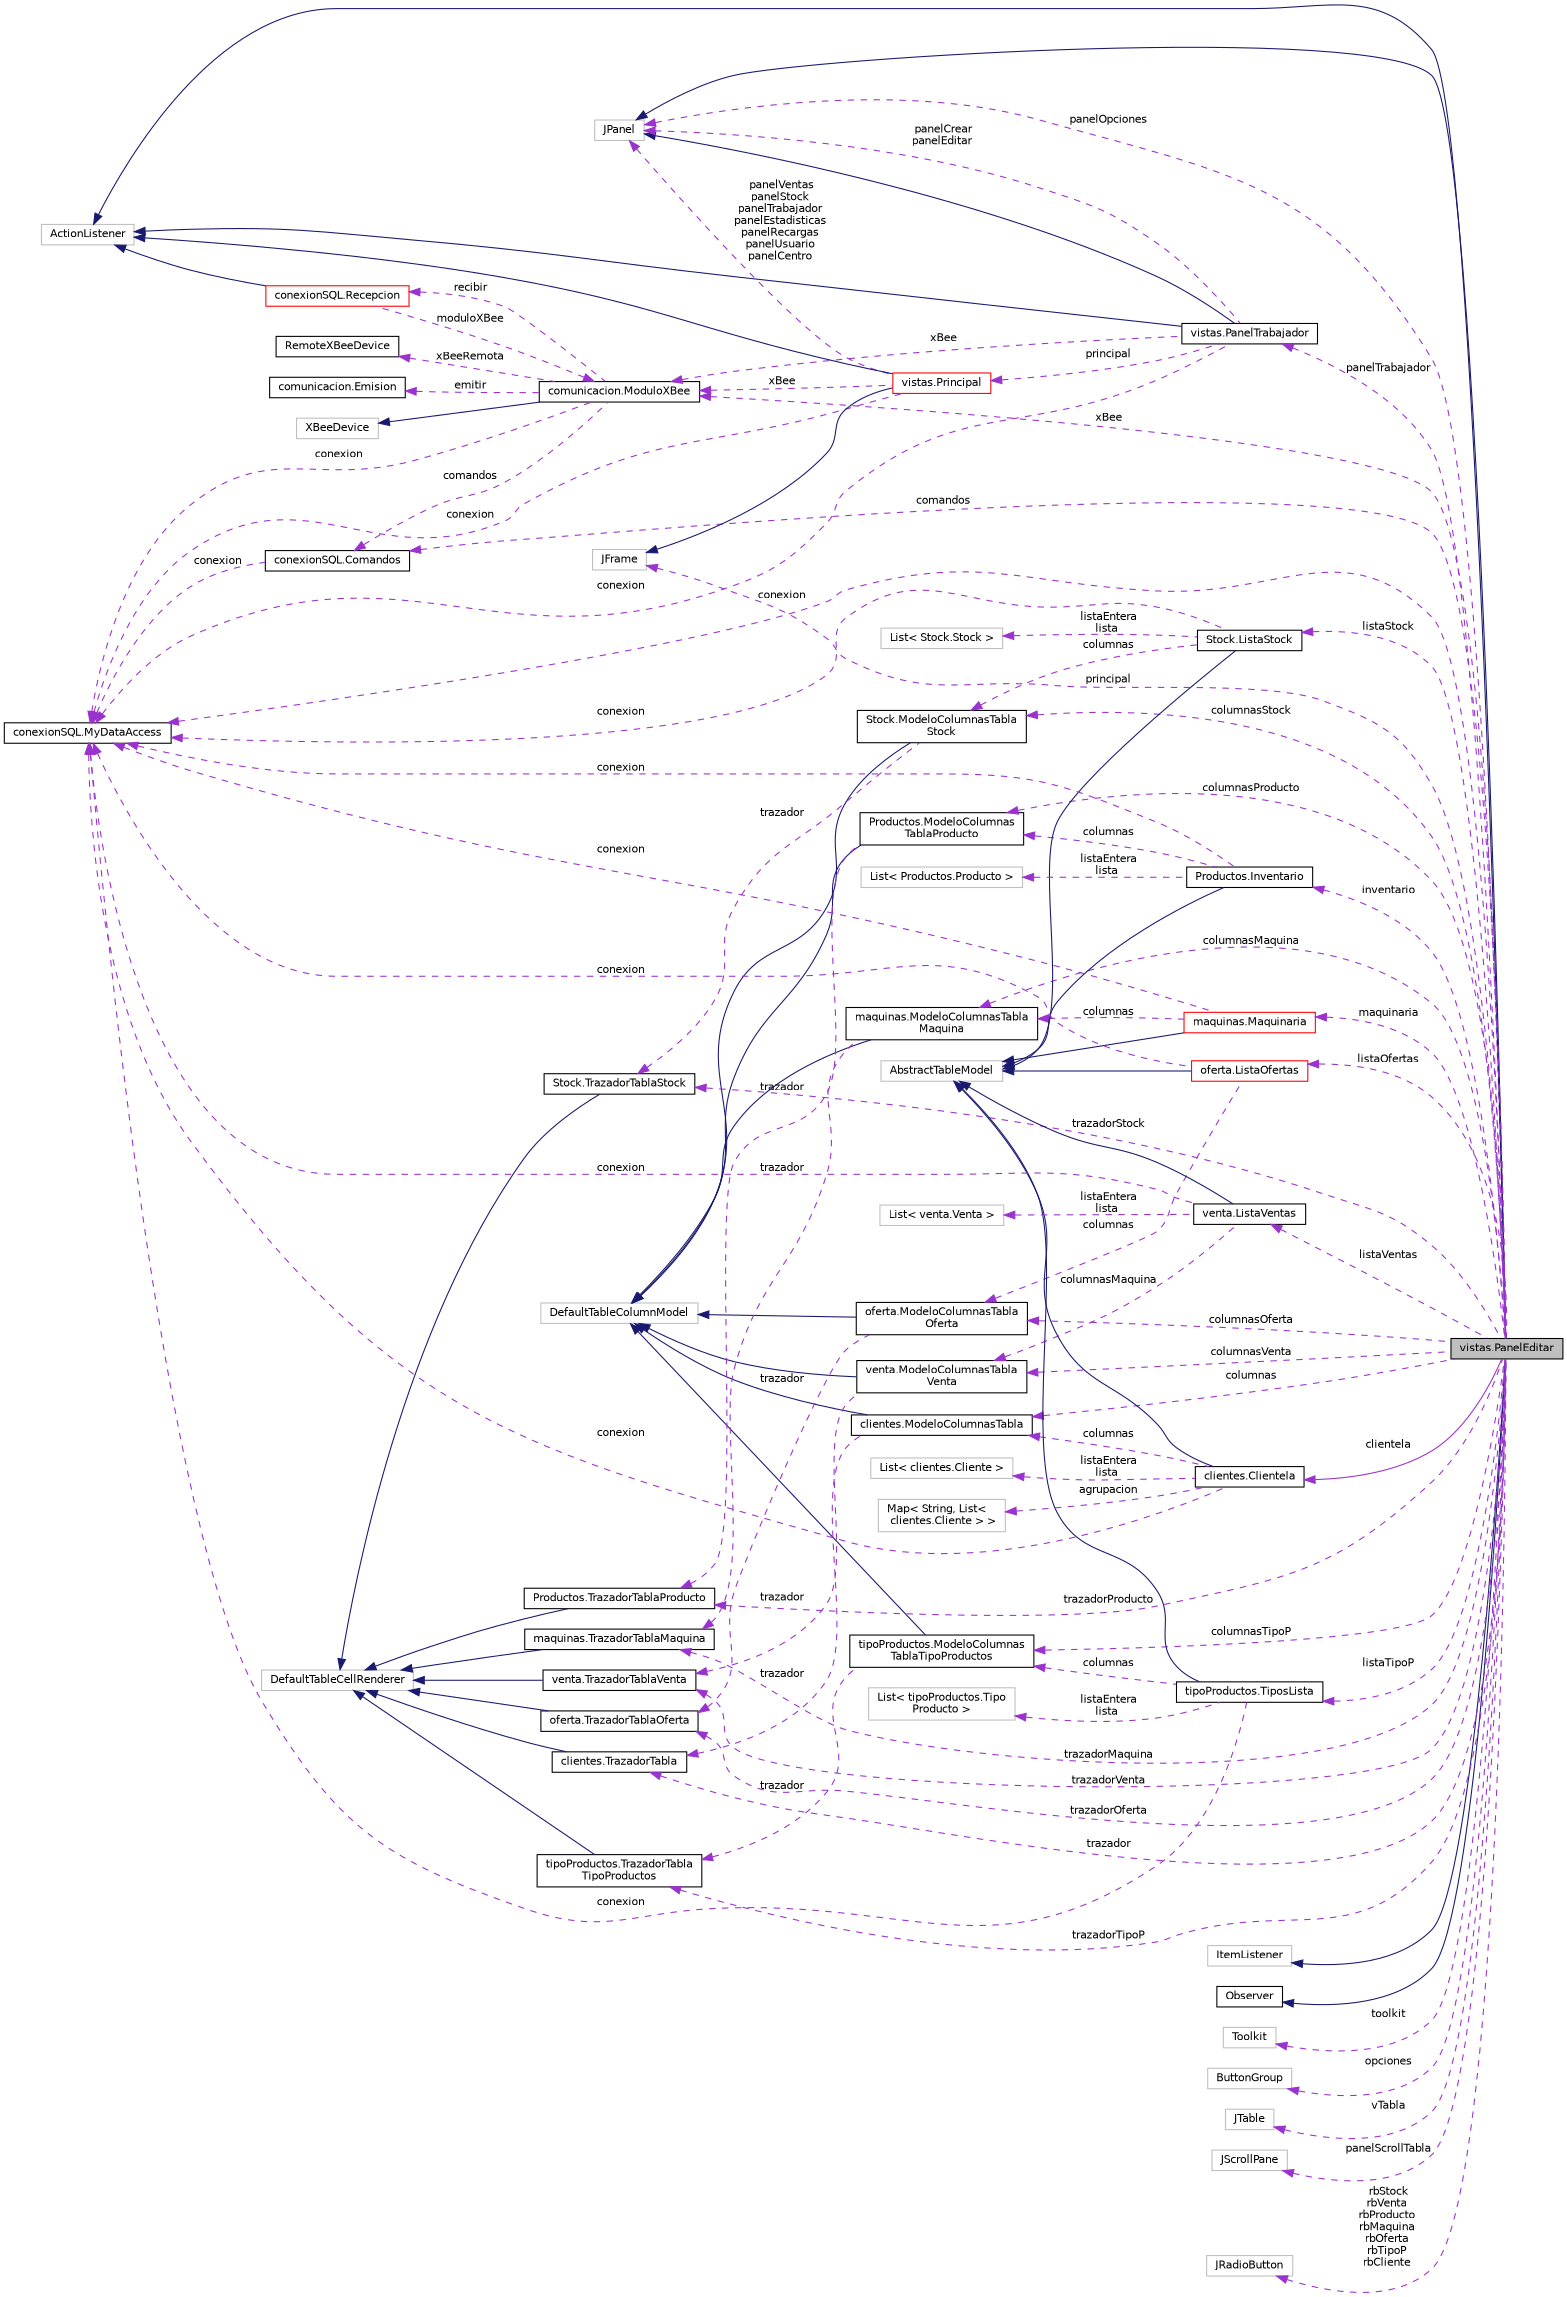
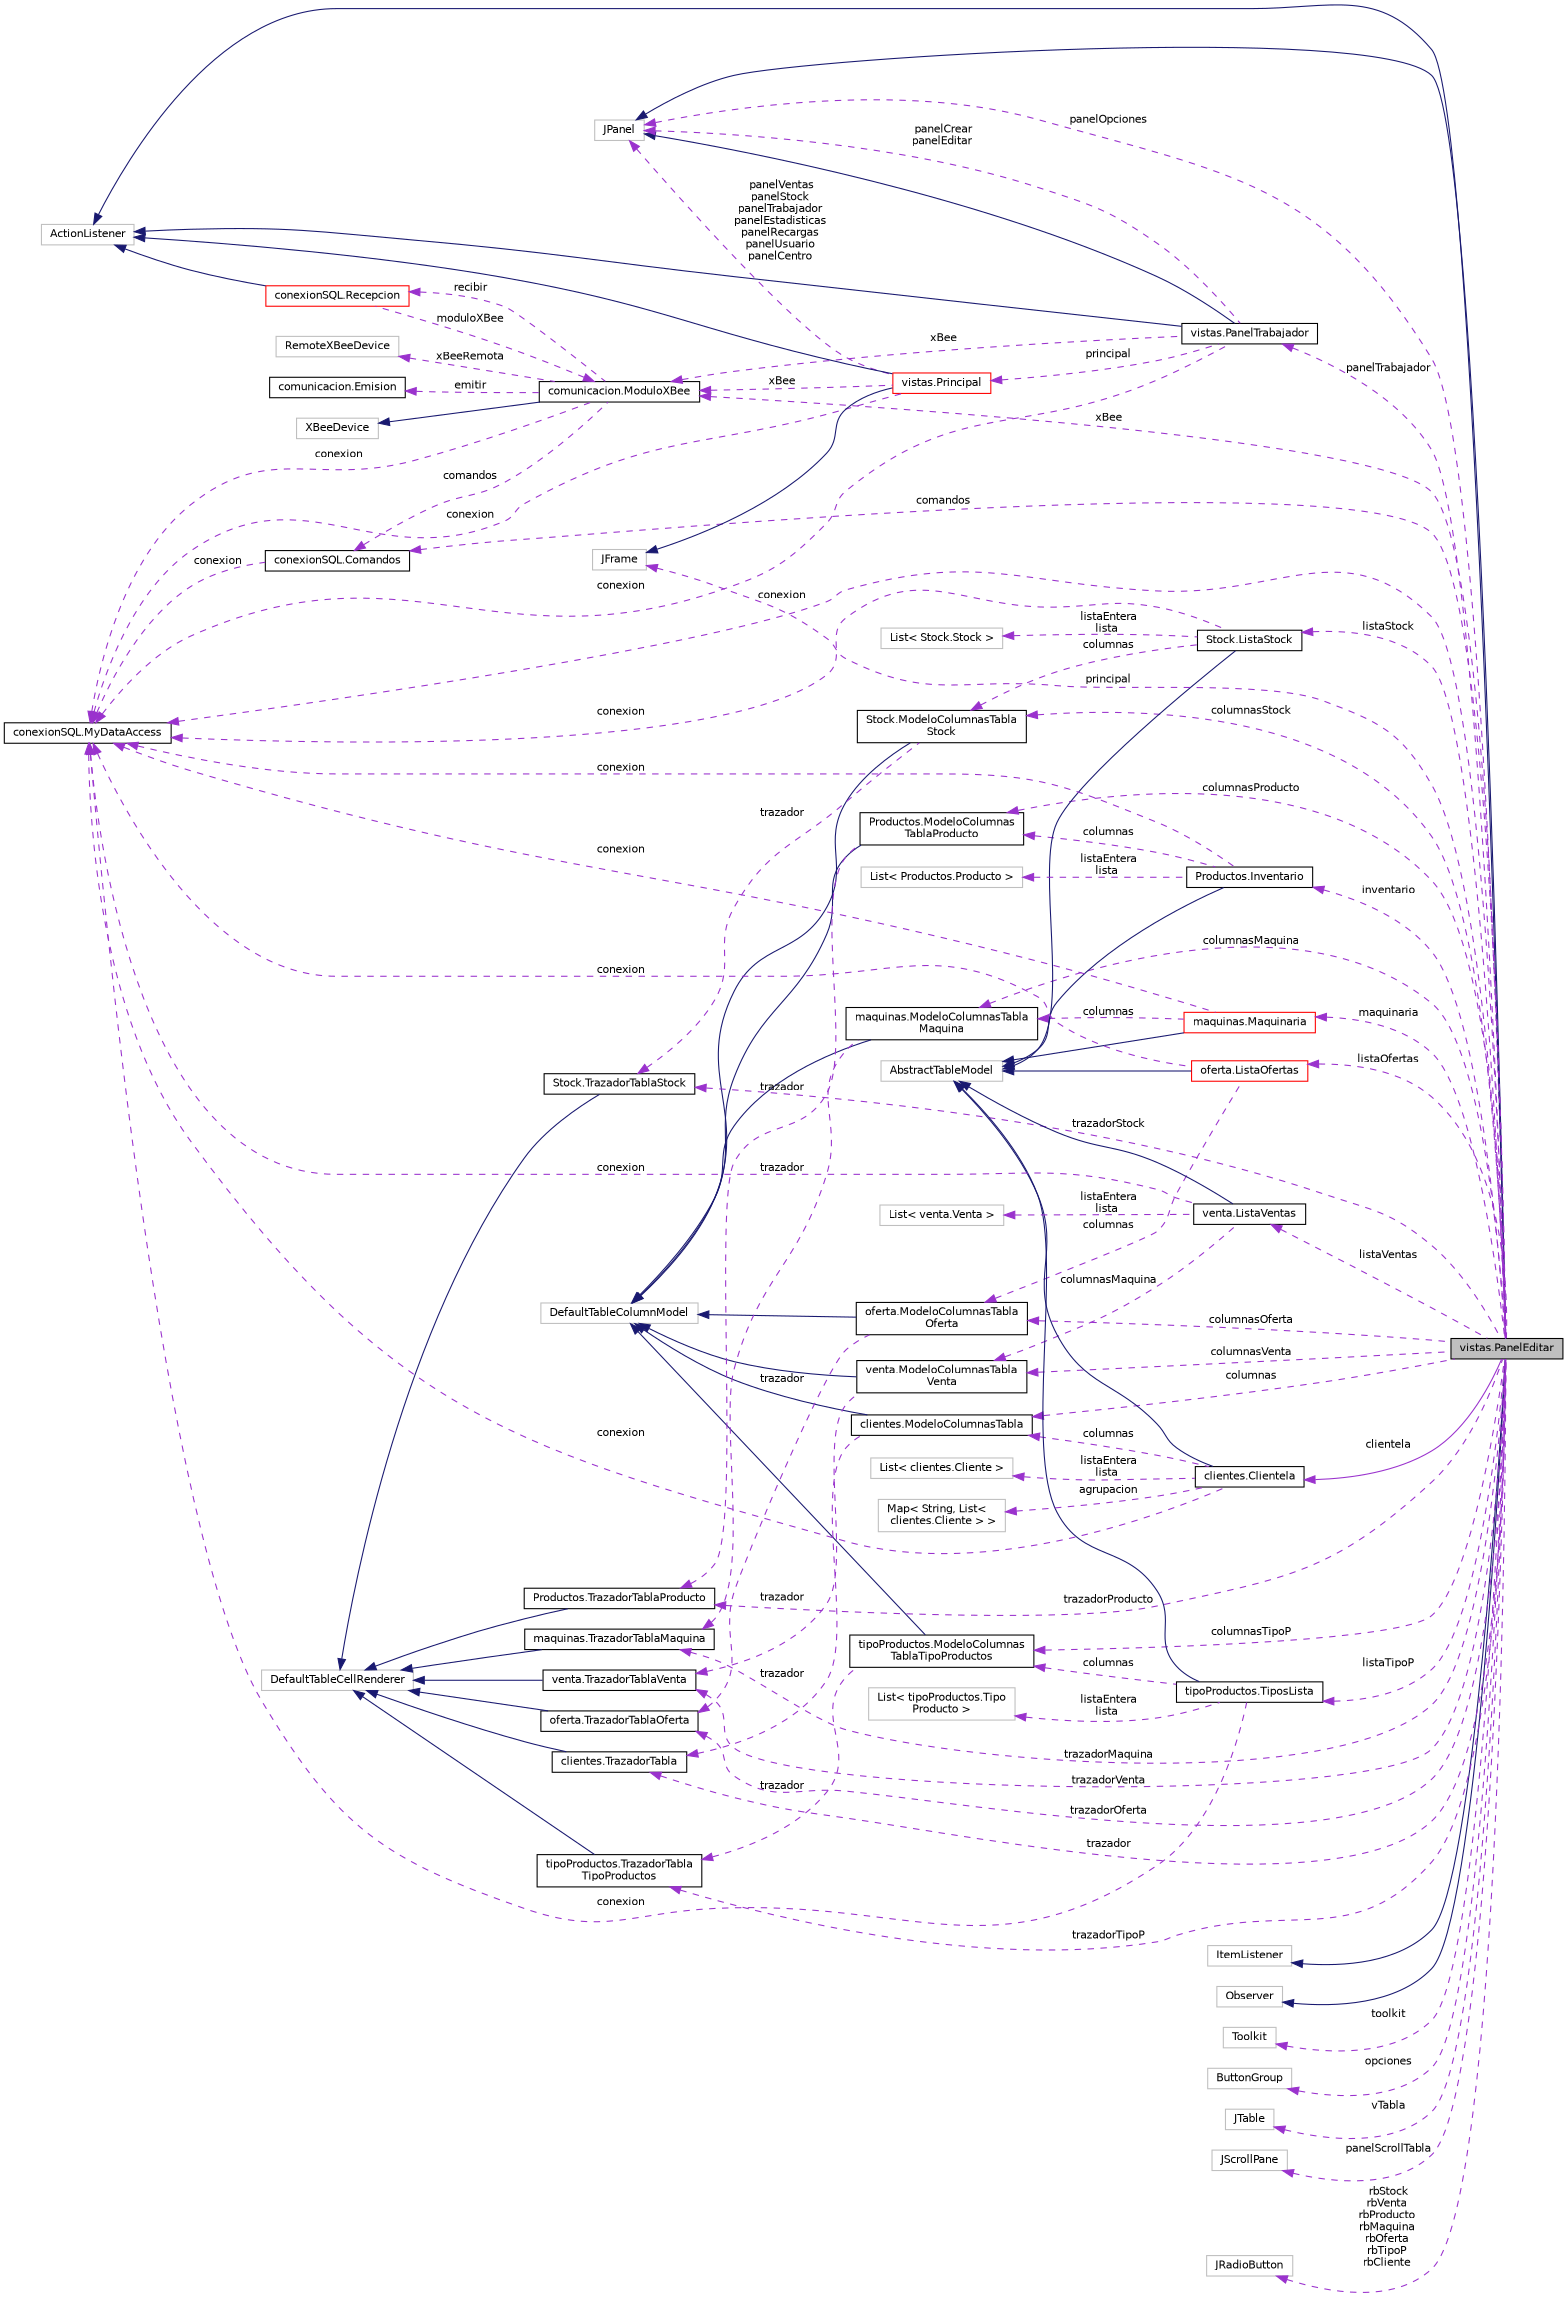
node "RemoteXBeeDevice": color black -> grey75
node "Observer": color black -> grey75
